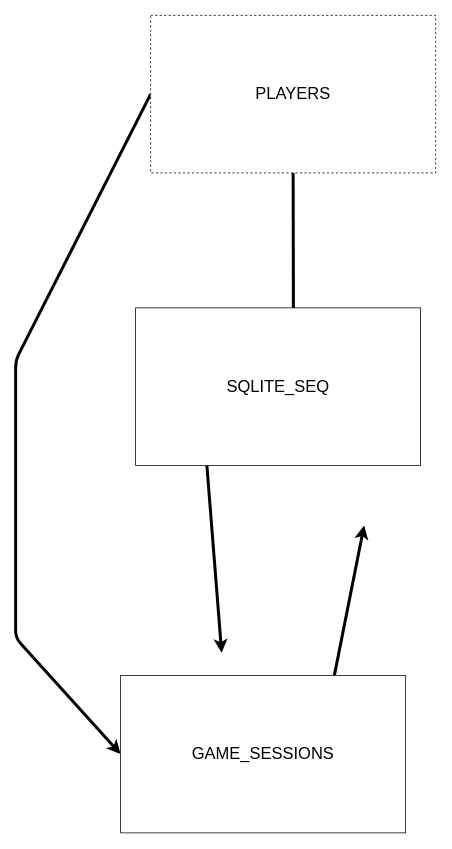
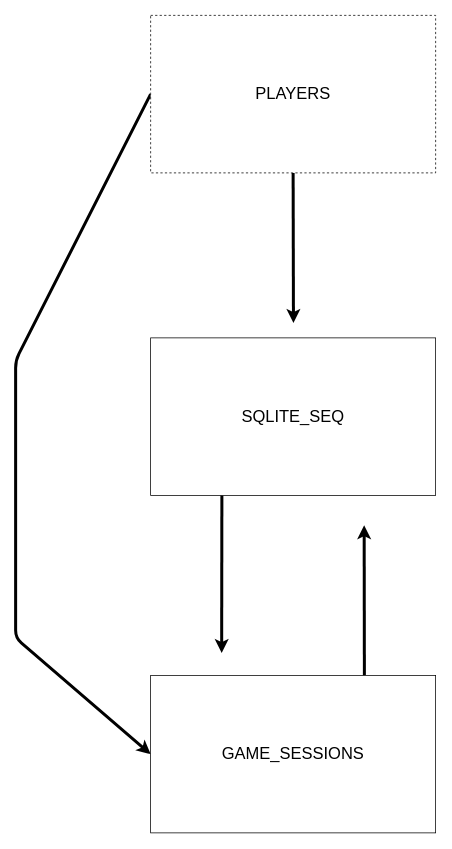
node "SQLITE_SEQ": moved (278, 387) -> (293, 417)
node "GAME_SESSIONS": moved (263, 754) -> (293, 754)
